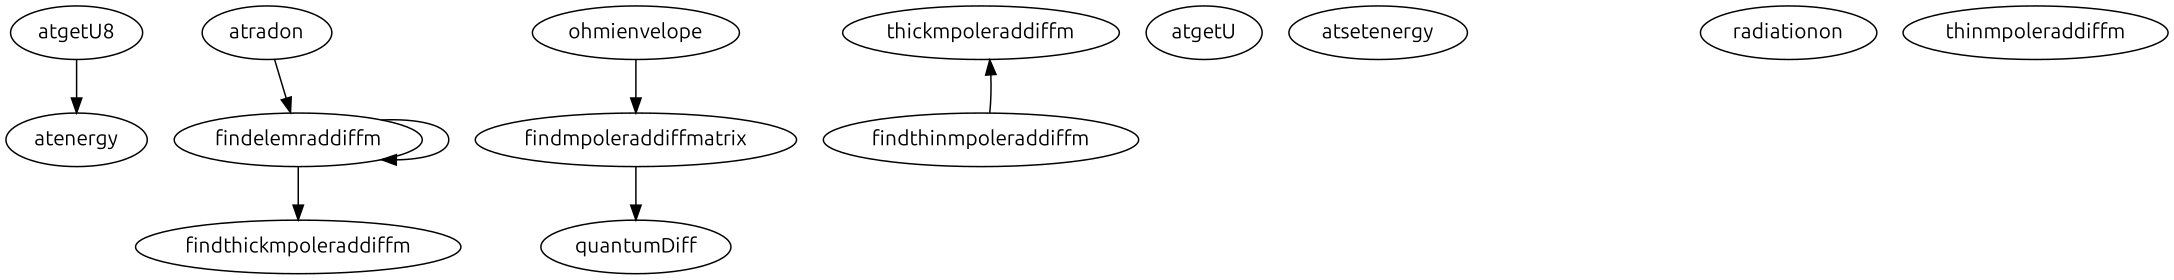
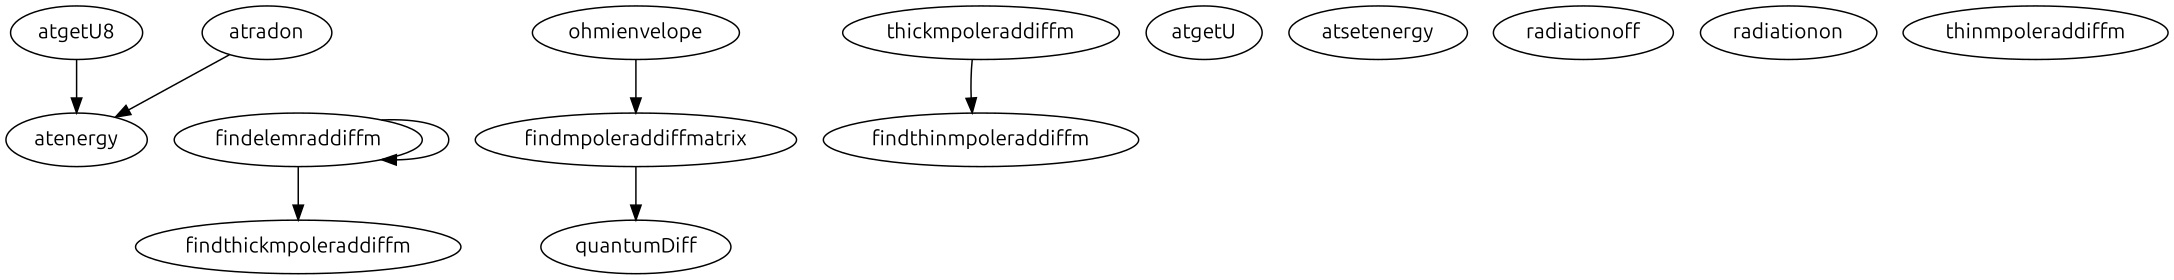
node "radiationoff": added
edge "atradon" -> "findelemraddiffm": now "atradon" -> "atenergy"
edge "findthinmpoleraddiffm" -> "thickmpoleraddiffm": reversed
